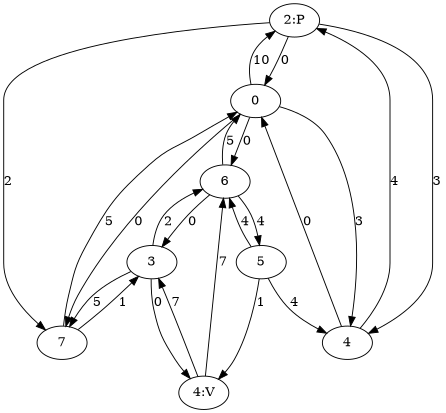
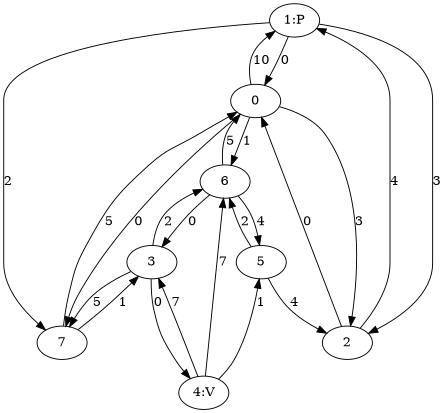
node "2:P": label "2:P" -> "1:P"
edge "0" -> "6": label "0" -> "1"
edge "5" -> "6": label "4" -> "2"
edge "5" -> "4:V": reversed
node "4": label "4" -> "2"
